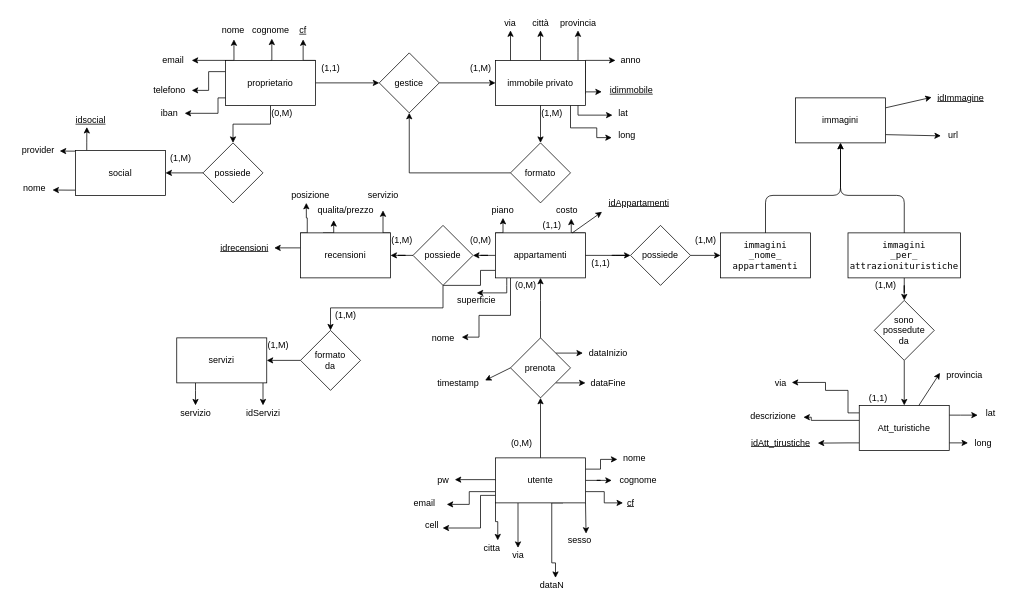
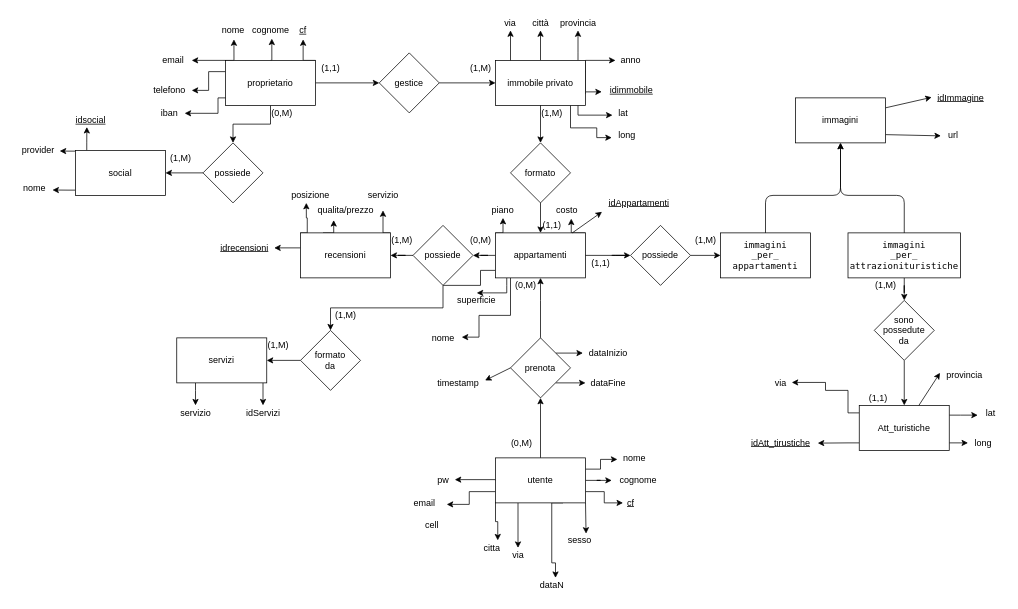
edge "formato" -> "gestice": now "formato" -> "appartamenti"
node "immagini _nome_ appartamenti": label "immagini _nome_ appartamenti" -> "immagini _per_ appartamenti"
node "descrizione": removed
edge "Att_turistiche" -> "descrizione": removed
edge "utente" -> "cell": removed
